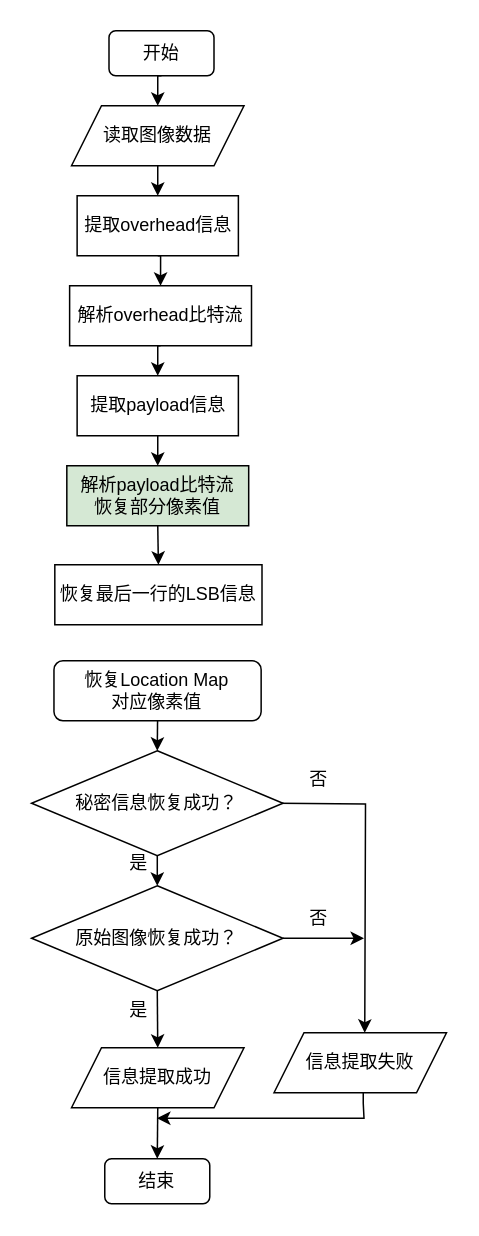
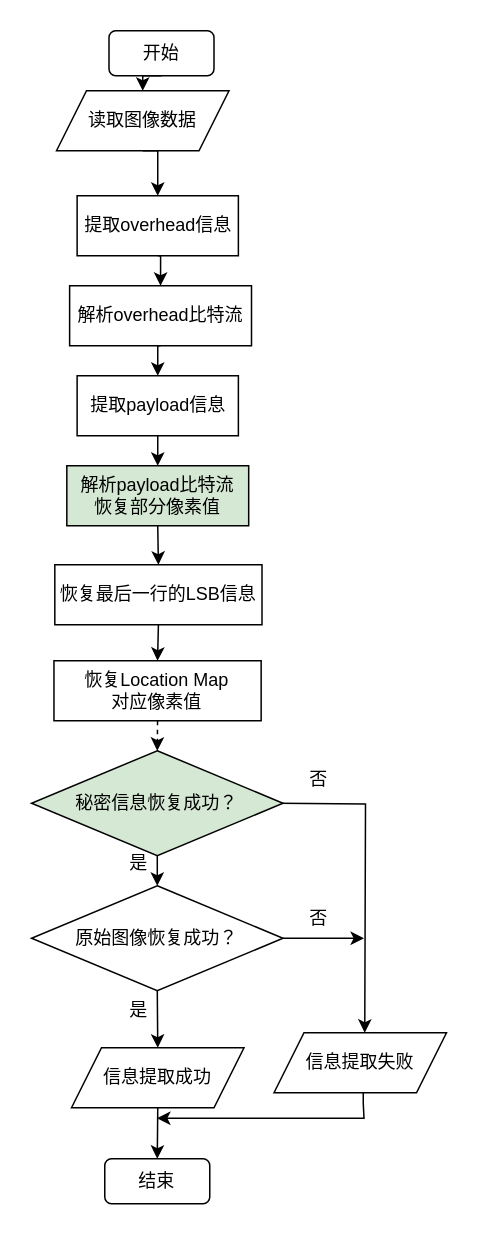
node "读取图像数据": moved (158, 136) -> (143, 121)
edge "恢复最后一行的LSB信息" -> "恢复Location Map 对应像素值": added
node "恢复Location Map 对应像素值": shape rounded rectangle -> rectangle
edge "恢复Location Map 对应像素值" -> "秘密信息恢复成功？": style solid -> dashed
node "秘密信息恢复成功？": fillcolor #ffffff -> #d5e8d4
